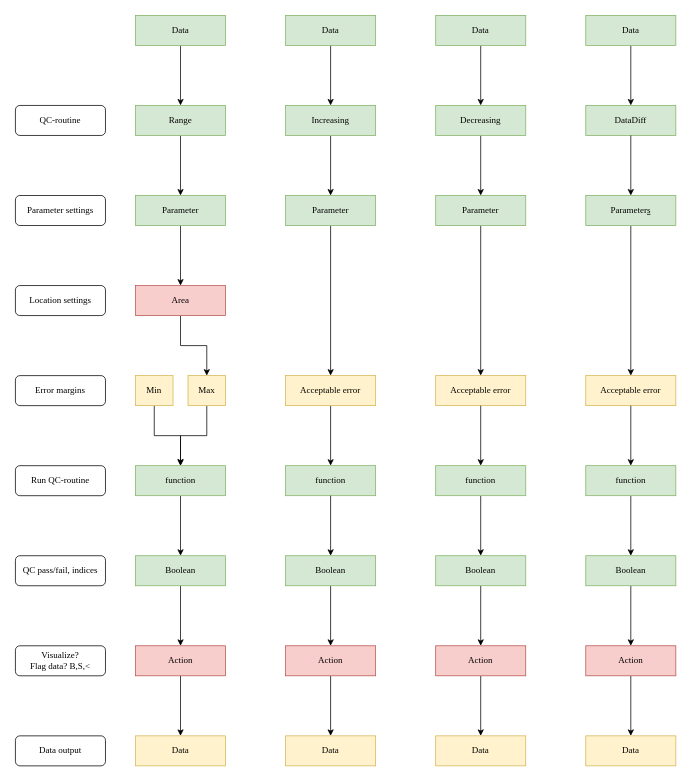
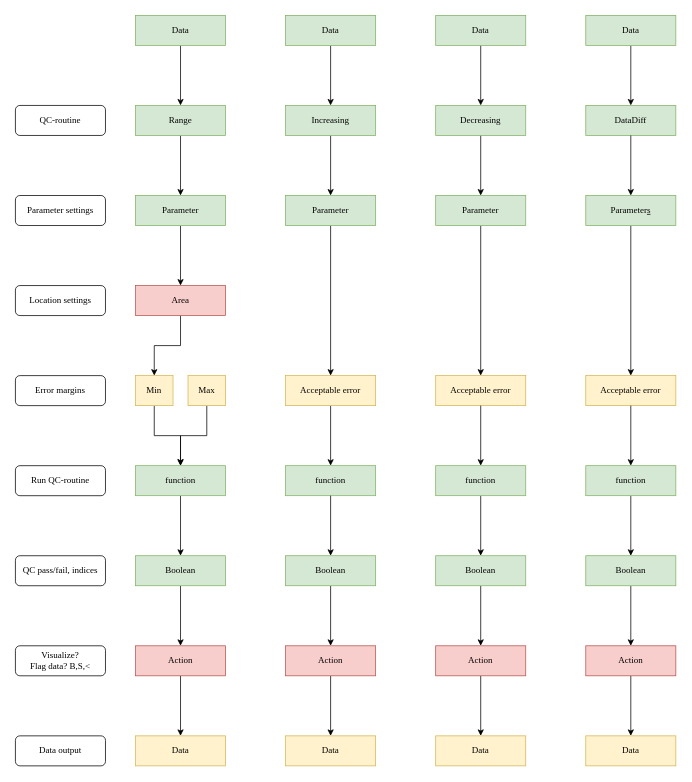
edge "Area" -> "Max": now "Area" -> "Min"
